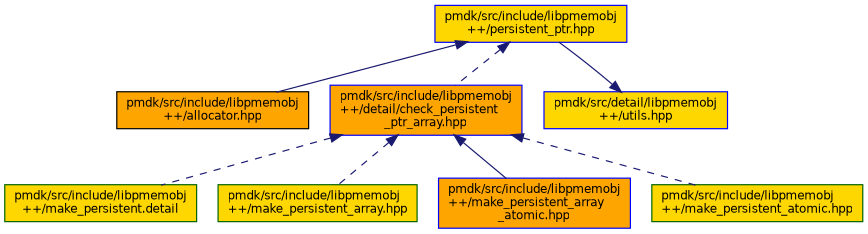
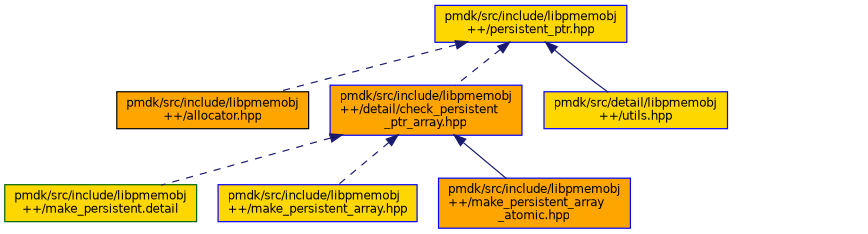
edge "pmdk/src/include/libpmemobj ++/persistent_ptr.hpp" -> "pmdk/src/detail/libpmemobj ++/utils.hpp": reversed
edge "pmdk/src/include/libpmemobj ++/allocator.hpp" -> "pmdk/src/include/libpmemobj ++/persistent_ptr.hpp": style solid -> dashed
node "pmdk/src/include/libpmemobj ++/make_persistent_array.hpp": color darkgreen -> blue
node "pmdk/src/include/libpmemobj ++/make_persistent_atomic.hpp": removed
